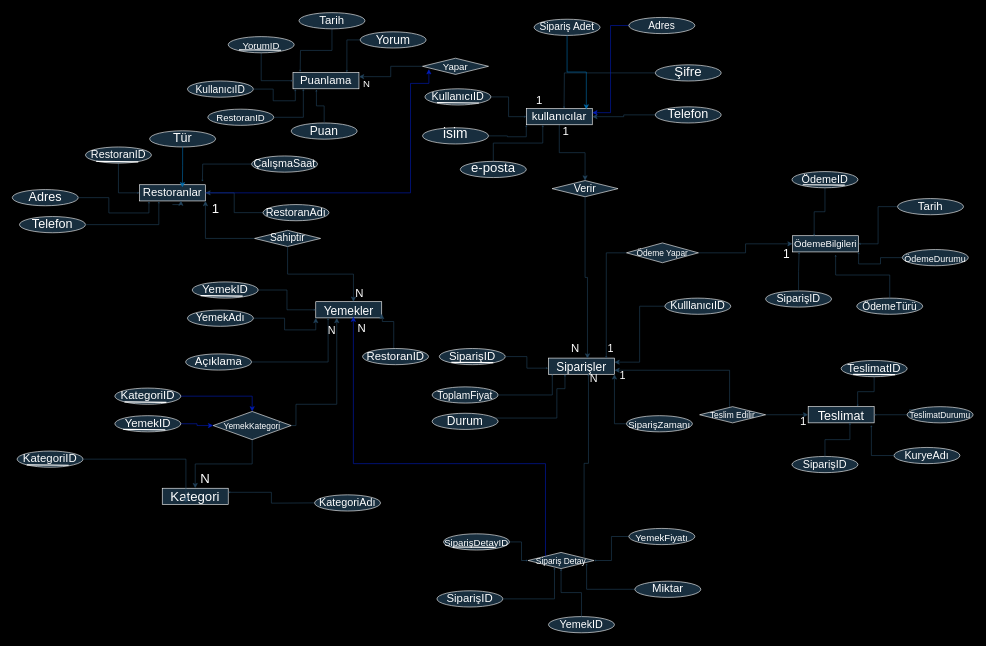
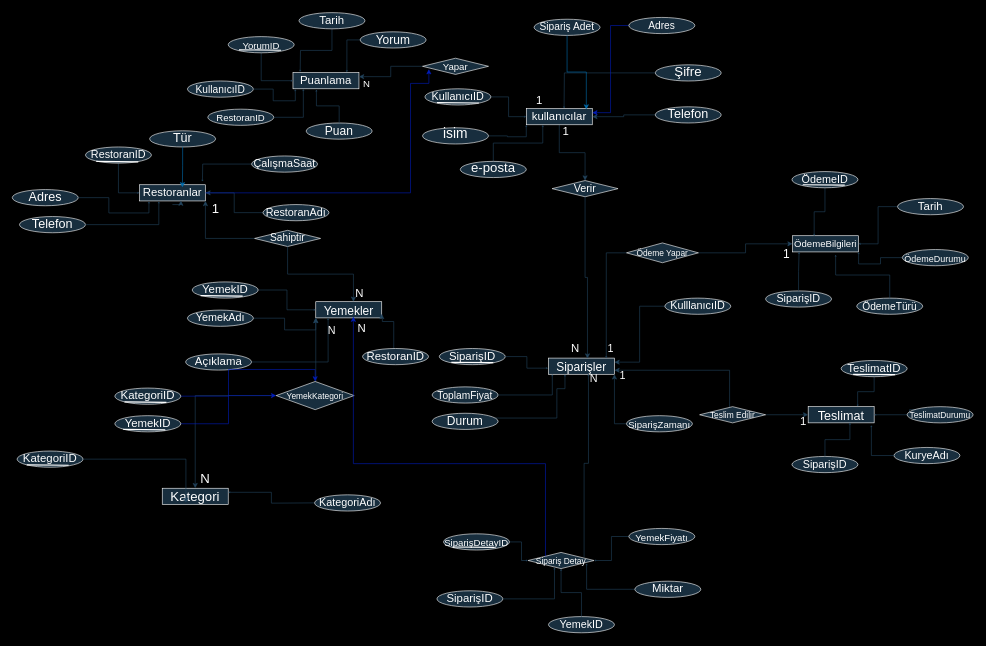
node "Puan": moved (324, 131) -> (339, 131)
node "YemekKategori": moved (252, 425) -> (315, 395)
